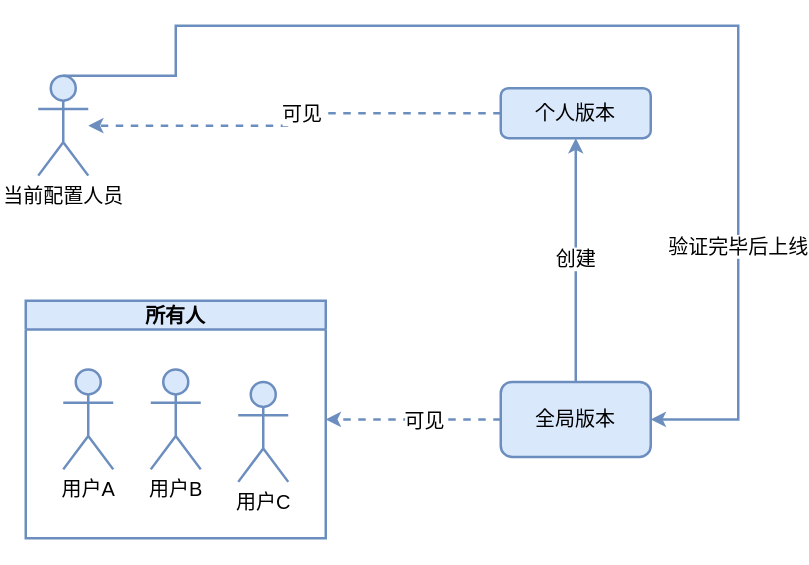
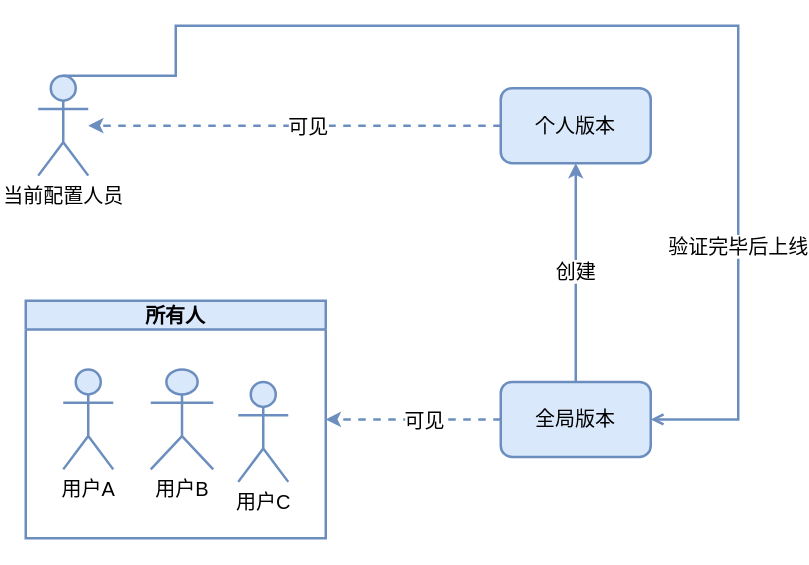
node "个人版本": size 150x50 -> 150x75
node "用户B": size 50x100 -> 63x100
edge "当前配置人员" -> "全局版本": arrowhead classic -> open
